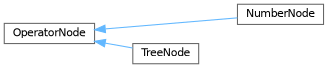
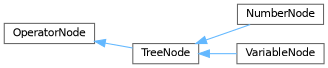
edge "NumberNode" -> "OperatorNode": now "NumberNode" -> "TreeNode"
node "VariableNode": added
